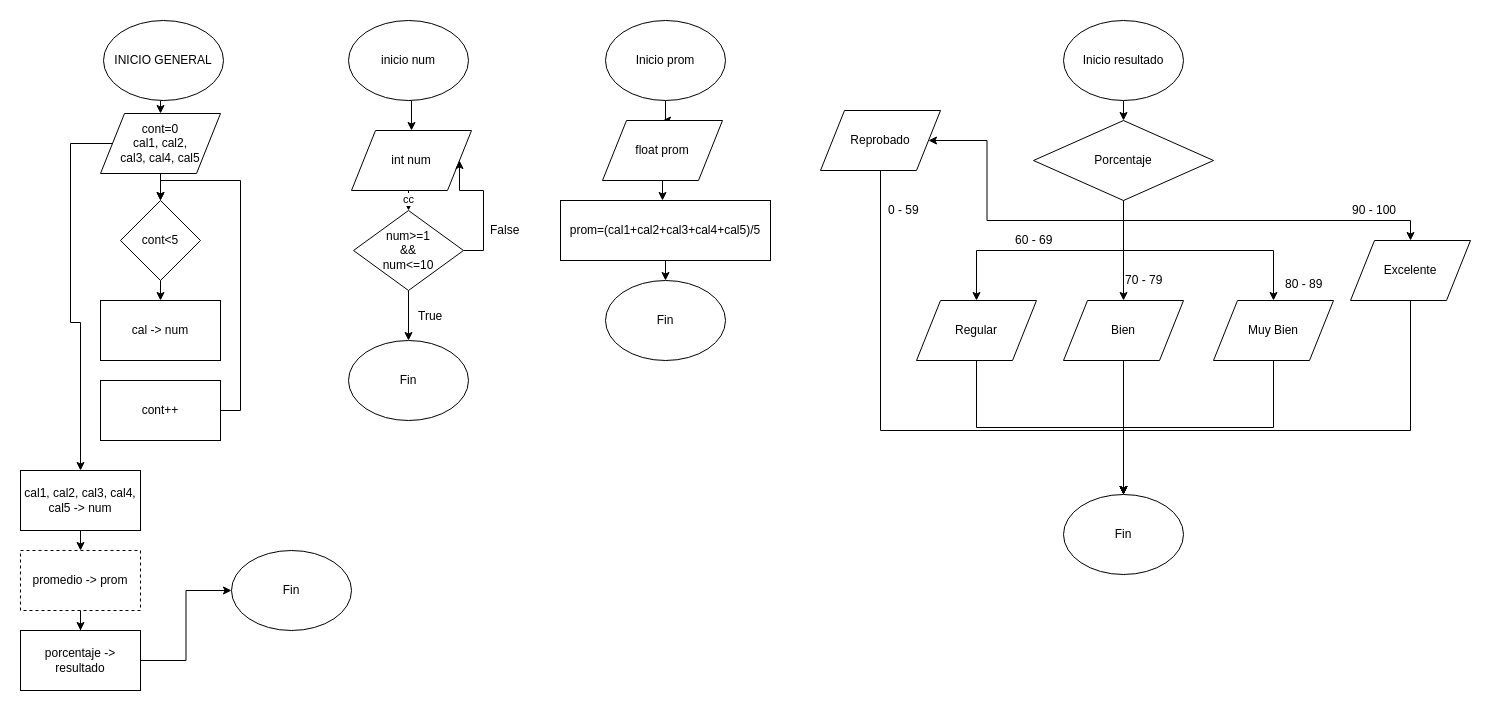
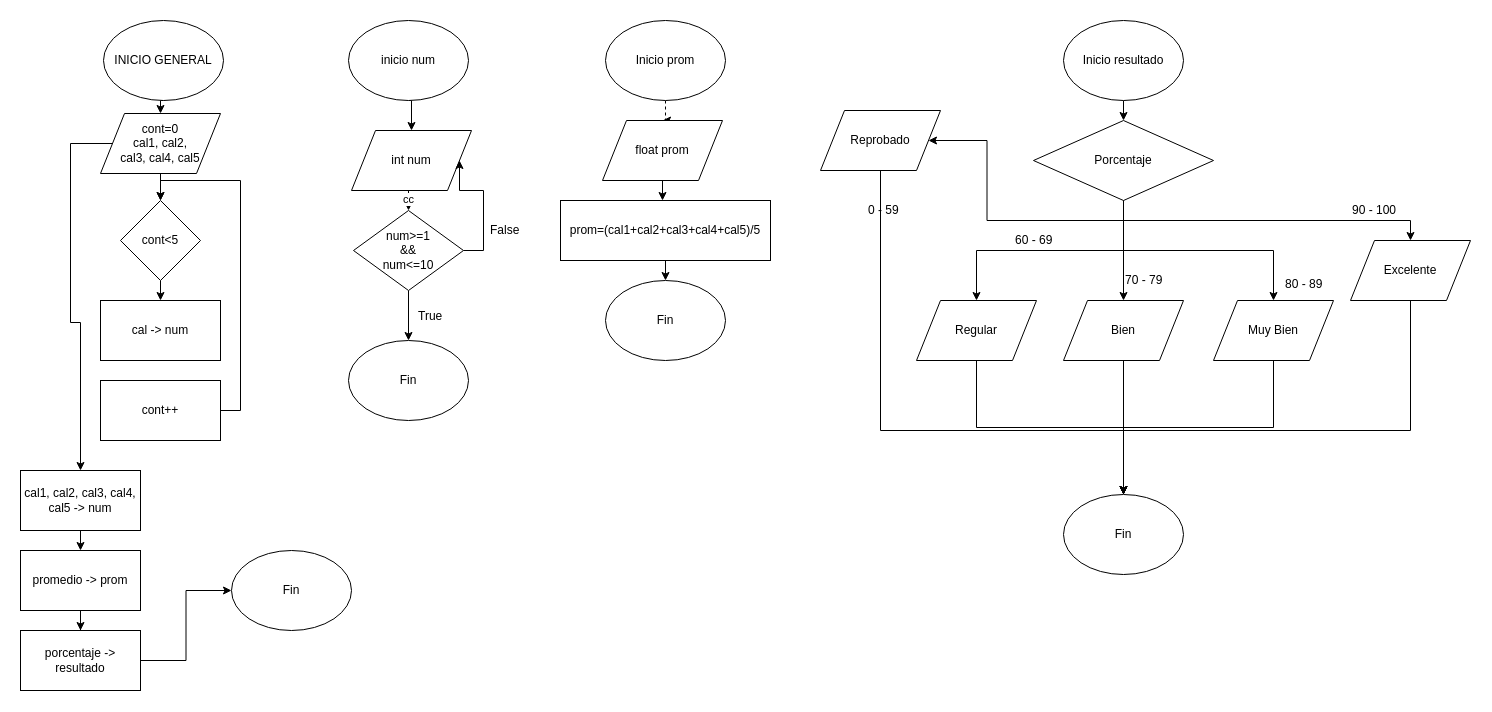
edge "Inicio prom" -> "float prom": style solid -> dashed
node "0 - 59": moved (912, 211) -> (892, 211)
node "promedio -> prom": style dashed -> solid
